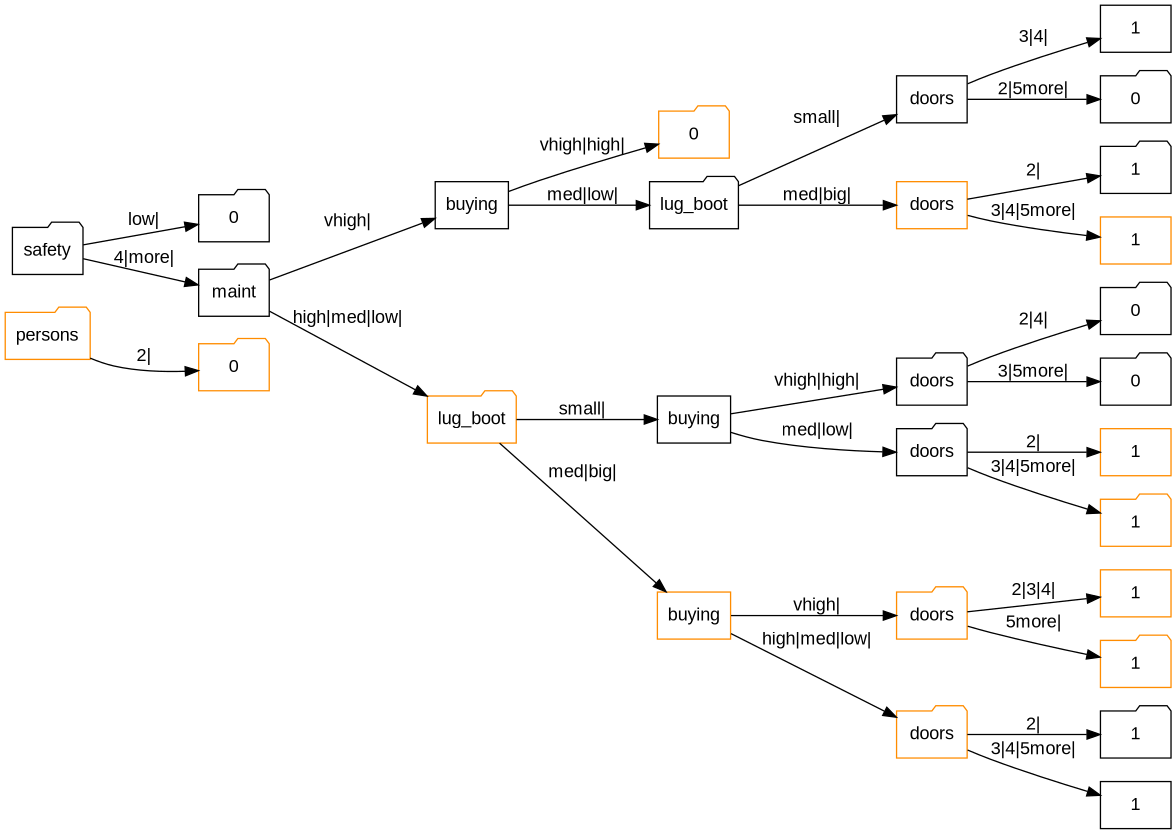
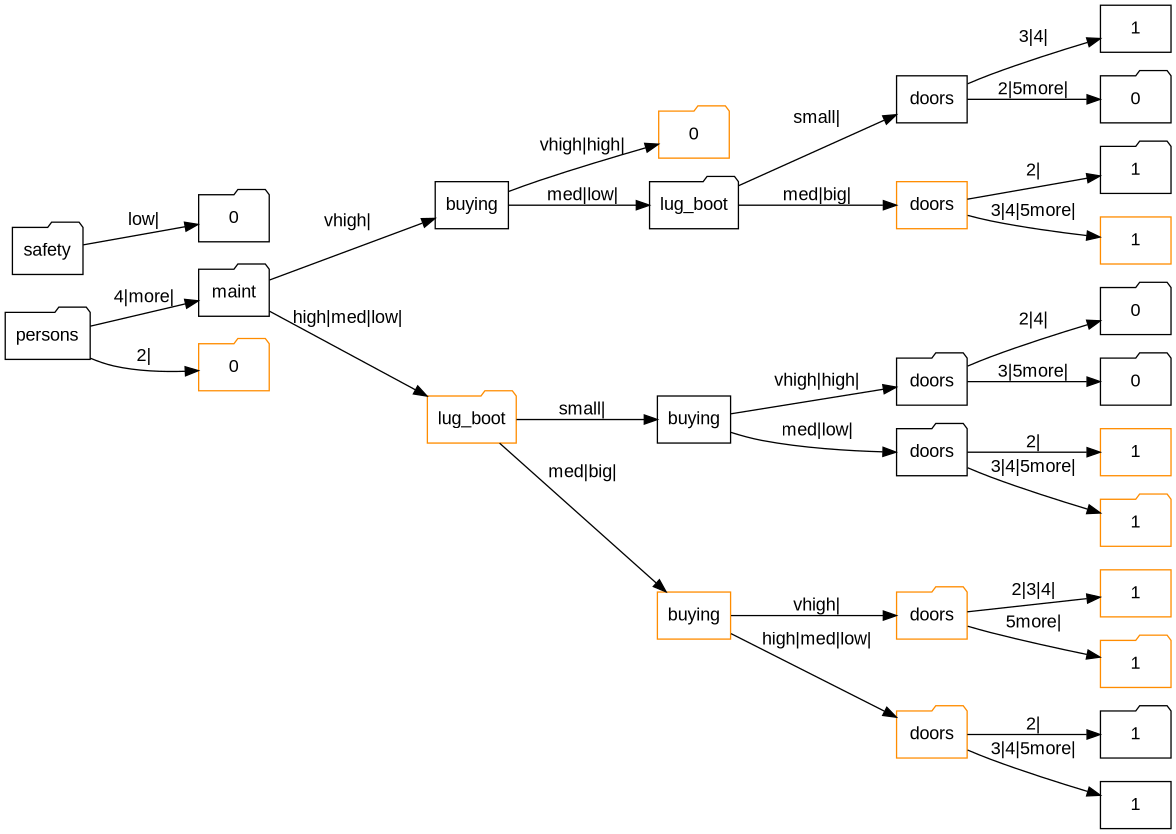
edge "safety" -> "maint": now "persons" -> "maint"
node "persons": color darkorange -> black
